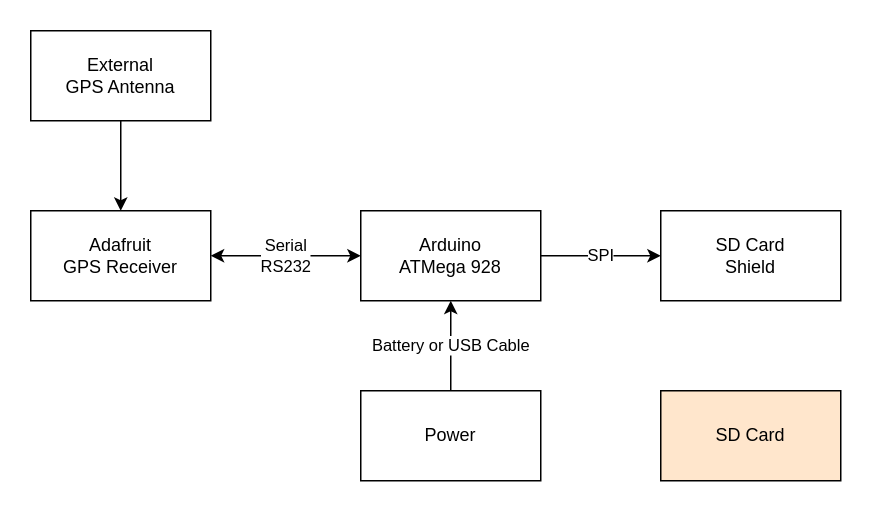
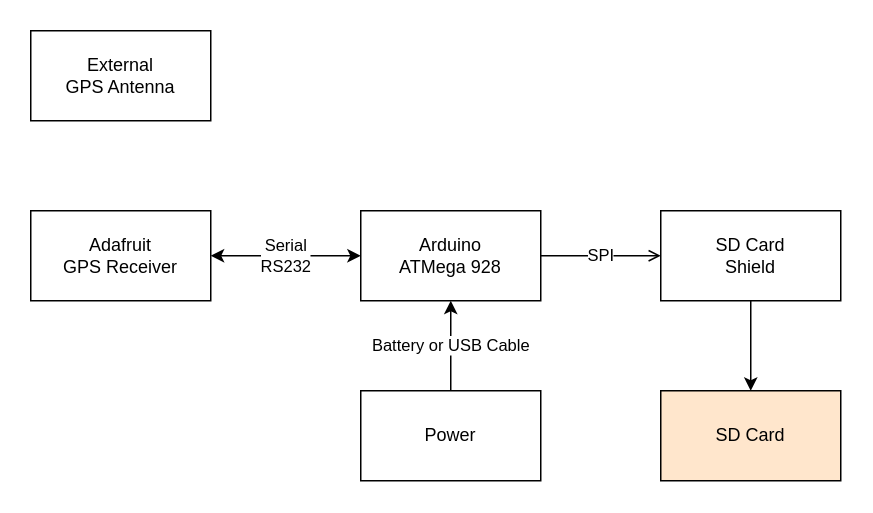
edge "External GPS Antenna" -> "Adafruit GPS Receiver": removed
edge "Arduino ATMega 928" -> "SD Card Shield": arrowhead classic -> open
edge "SD Card Shield" -> "SD Card": added
